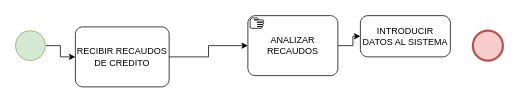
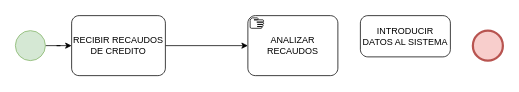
edge "ANALIZAR RECAUDOS" -> "INTRODUCIR DATOS AL SISTEMA": removed
node "RECIBIR RECAUDOS DE CREDITO": moved (122, 57) -> (119, 45)
